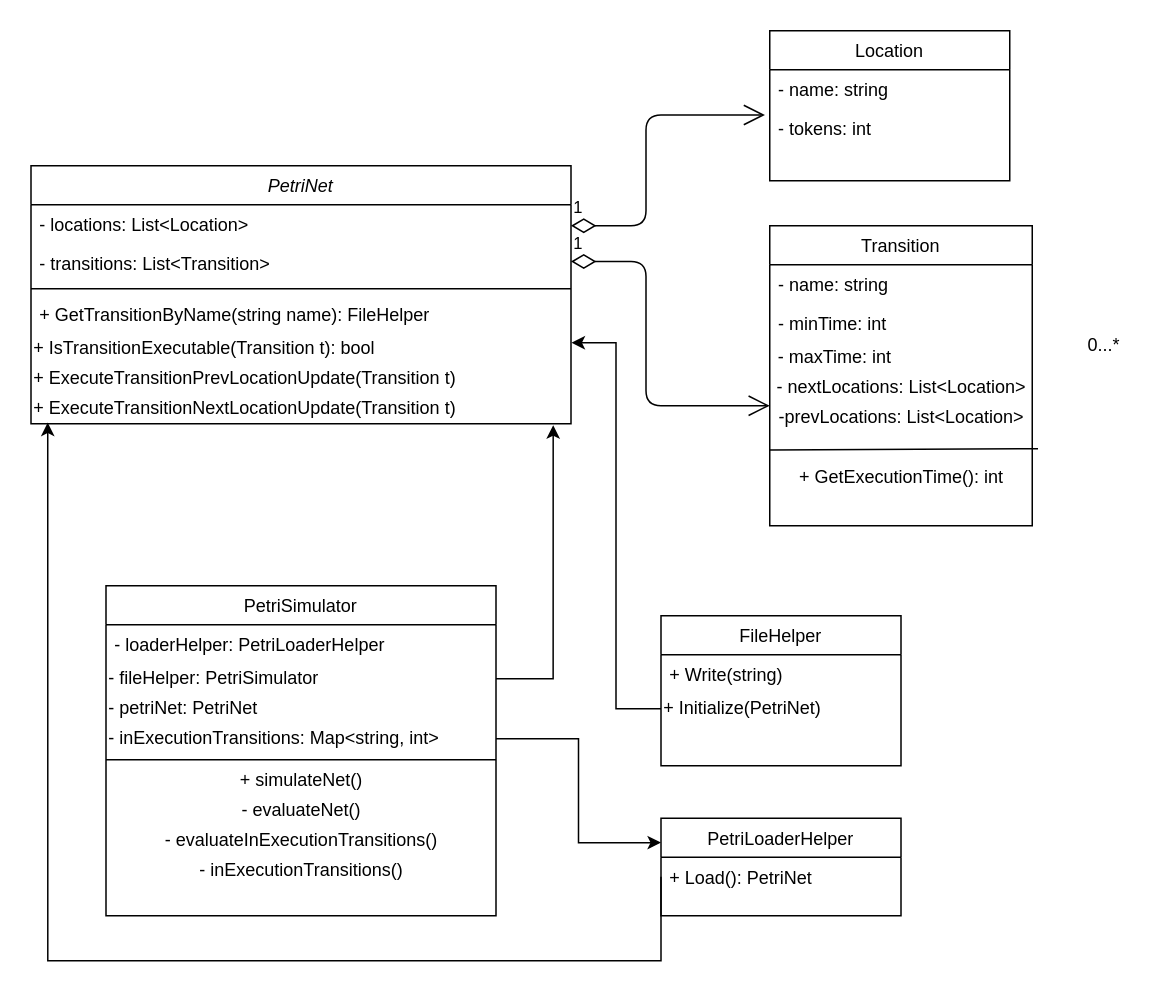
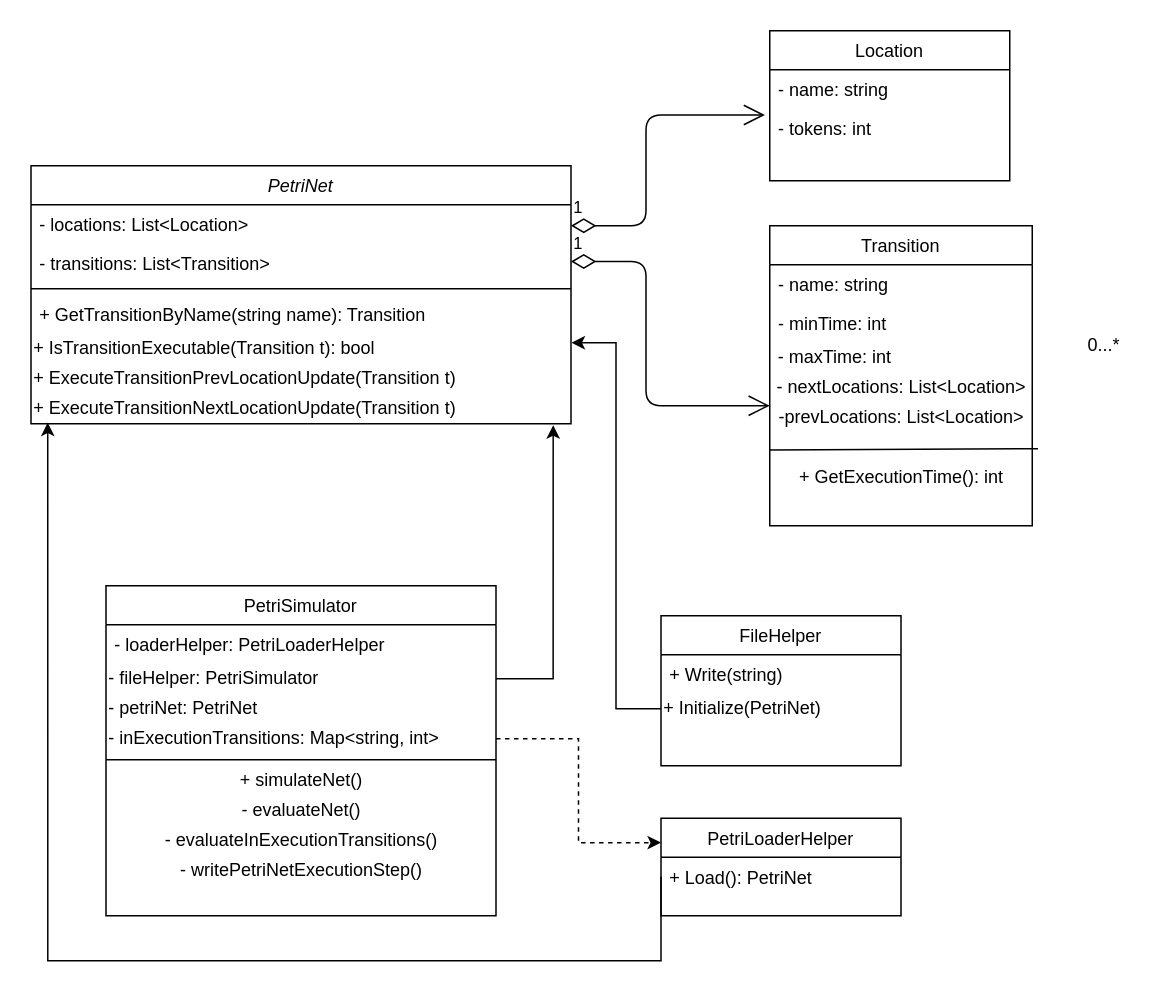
node "+ GetTransitionByName(string name): FileHelper": label "+ GetTransitionByName(string name): FileHelper" -> "+ GetTransitionByName(string name): Transition"
edge "- inExecutionTransitions: Map<string, int>" -> "PetriLoaderHelper": style solid -> dashed
node "- inExecutionTransitions()": label "- inExecutionTransitions()" -> "- writePetriNetExecutionStep()"
